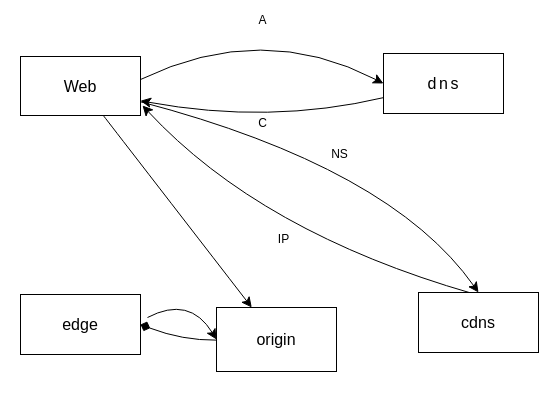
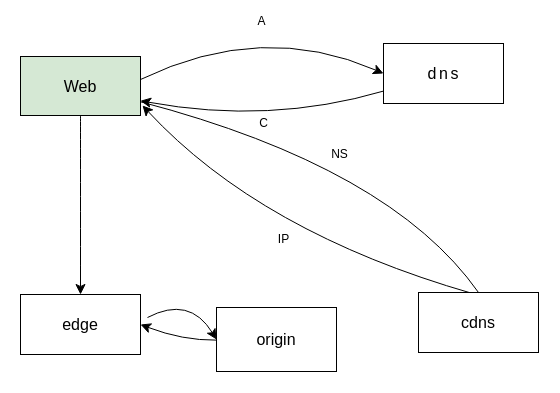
node "d n s": moved (444, 84) -> (444, 74)
node "Web": fillcolor #ffffff -> #d5e8d4
edge "Web" -> "origin": now "Web" -> "edge"
edge "Web" -> "cdns": arrowhead classic -> none
edge "origin" -> "edge": arrowhead diamond -> classic
